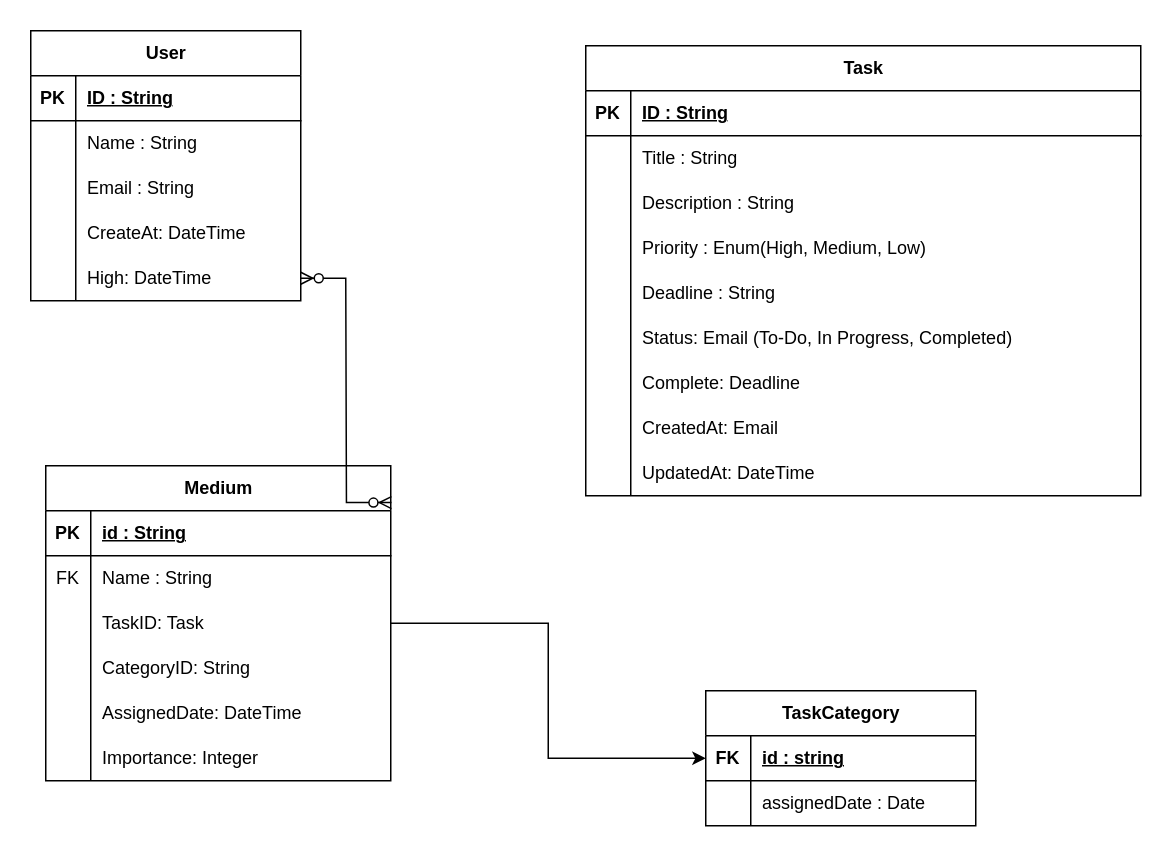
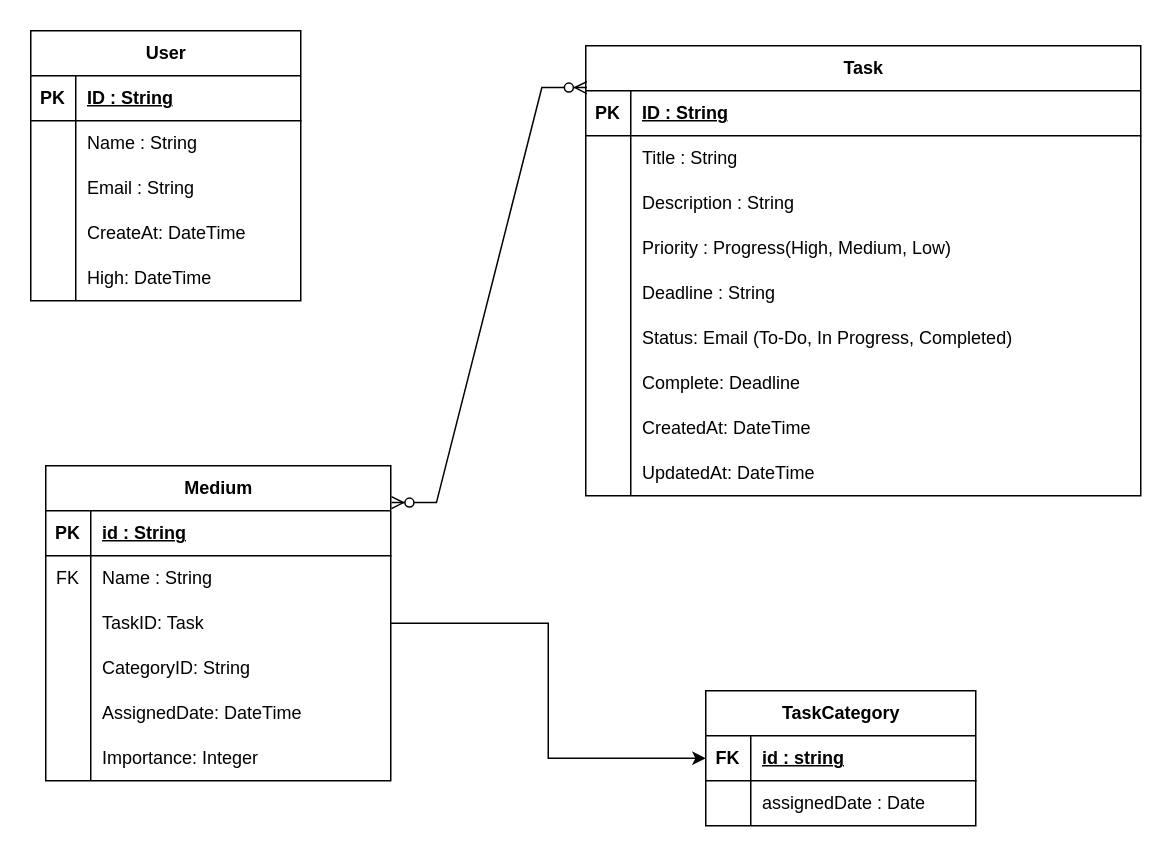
node "Priority : Enum(High, Medium, Low)": label "Priority : Enum(High, Medium, Low)" -> "Priority : Progress(High, Medium, Low)"
edge "High: DateTime" -- "Medium": now "Task" -- "Medium"
node "CreatedAt: Email": label "CreatedAt: Email" -> "CreatedAt: DateTime"
